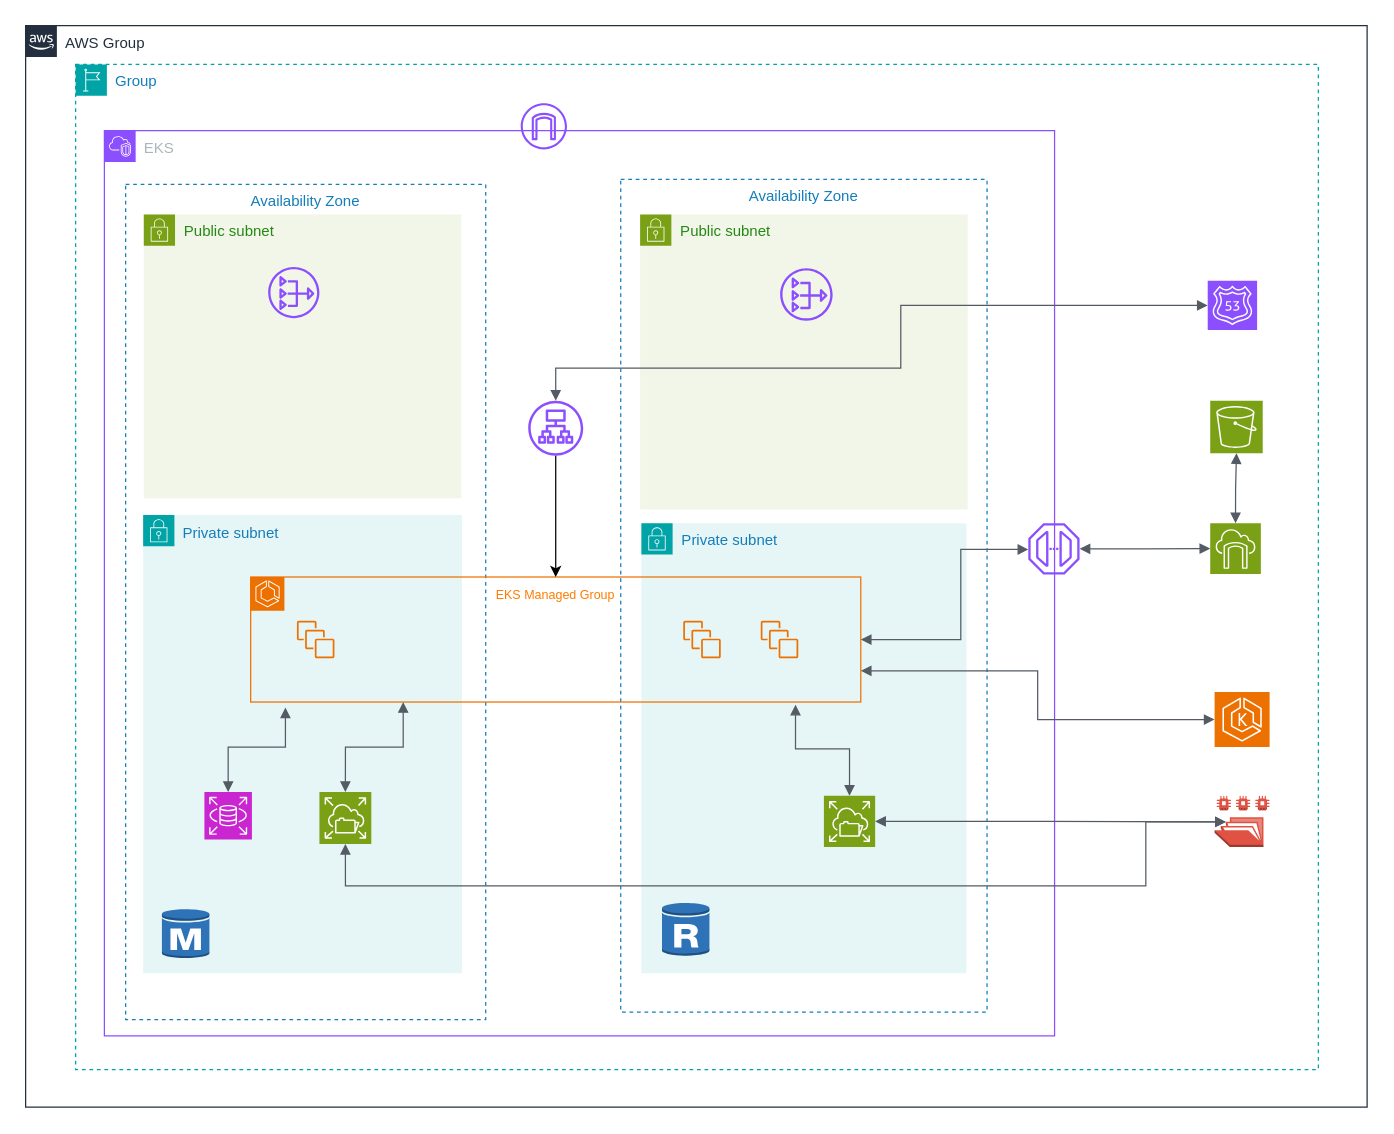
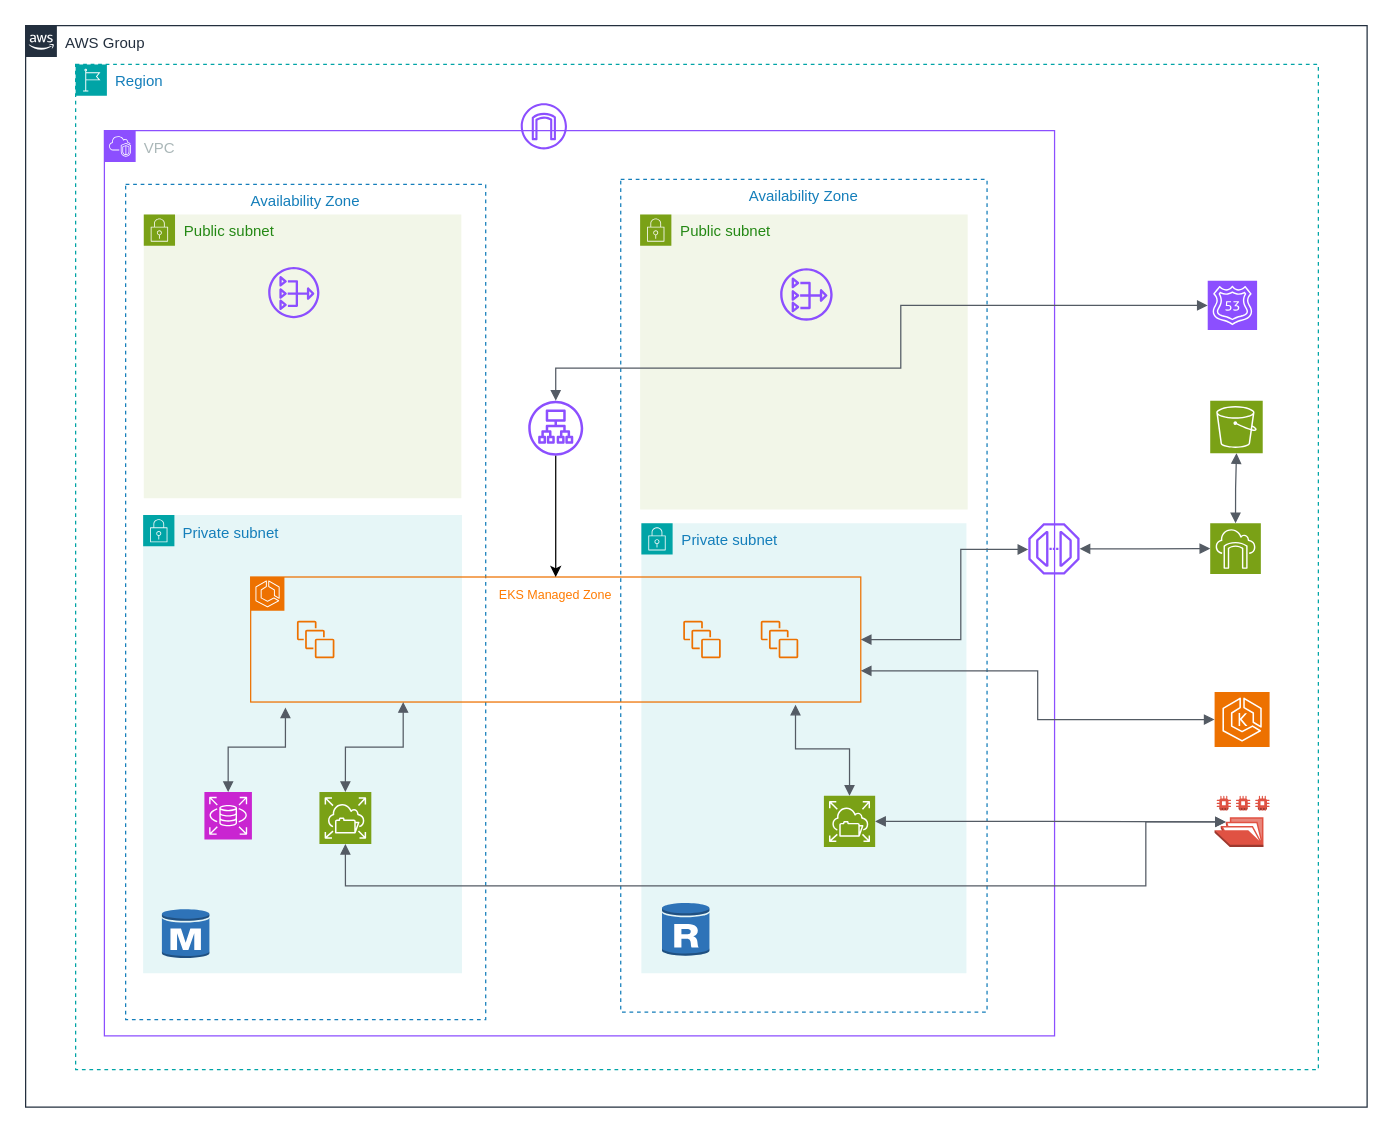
node "Group": label "Group" -> "Region"
node "EKS": label "EKS" -> "VPC"
node "EKS Managed Group": label "EKS Managed Group" -> "EKS Managed Zone"
